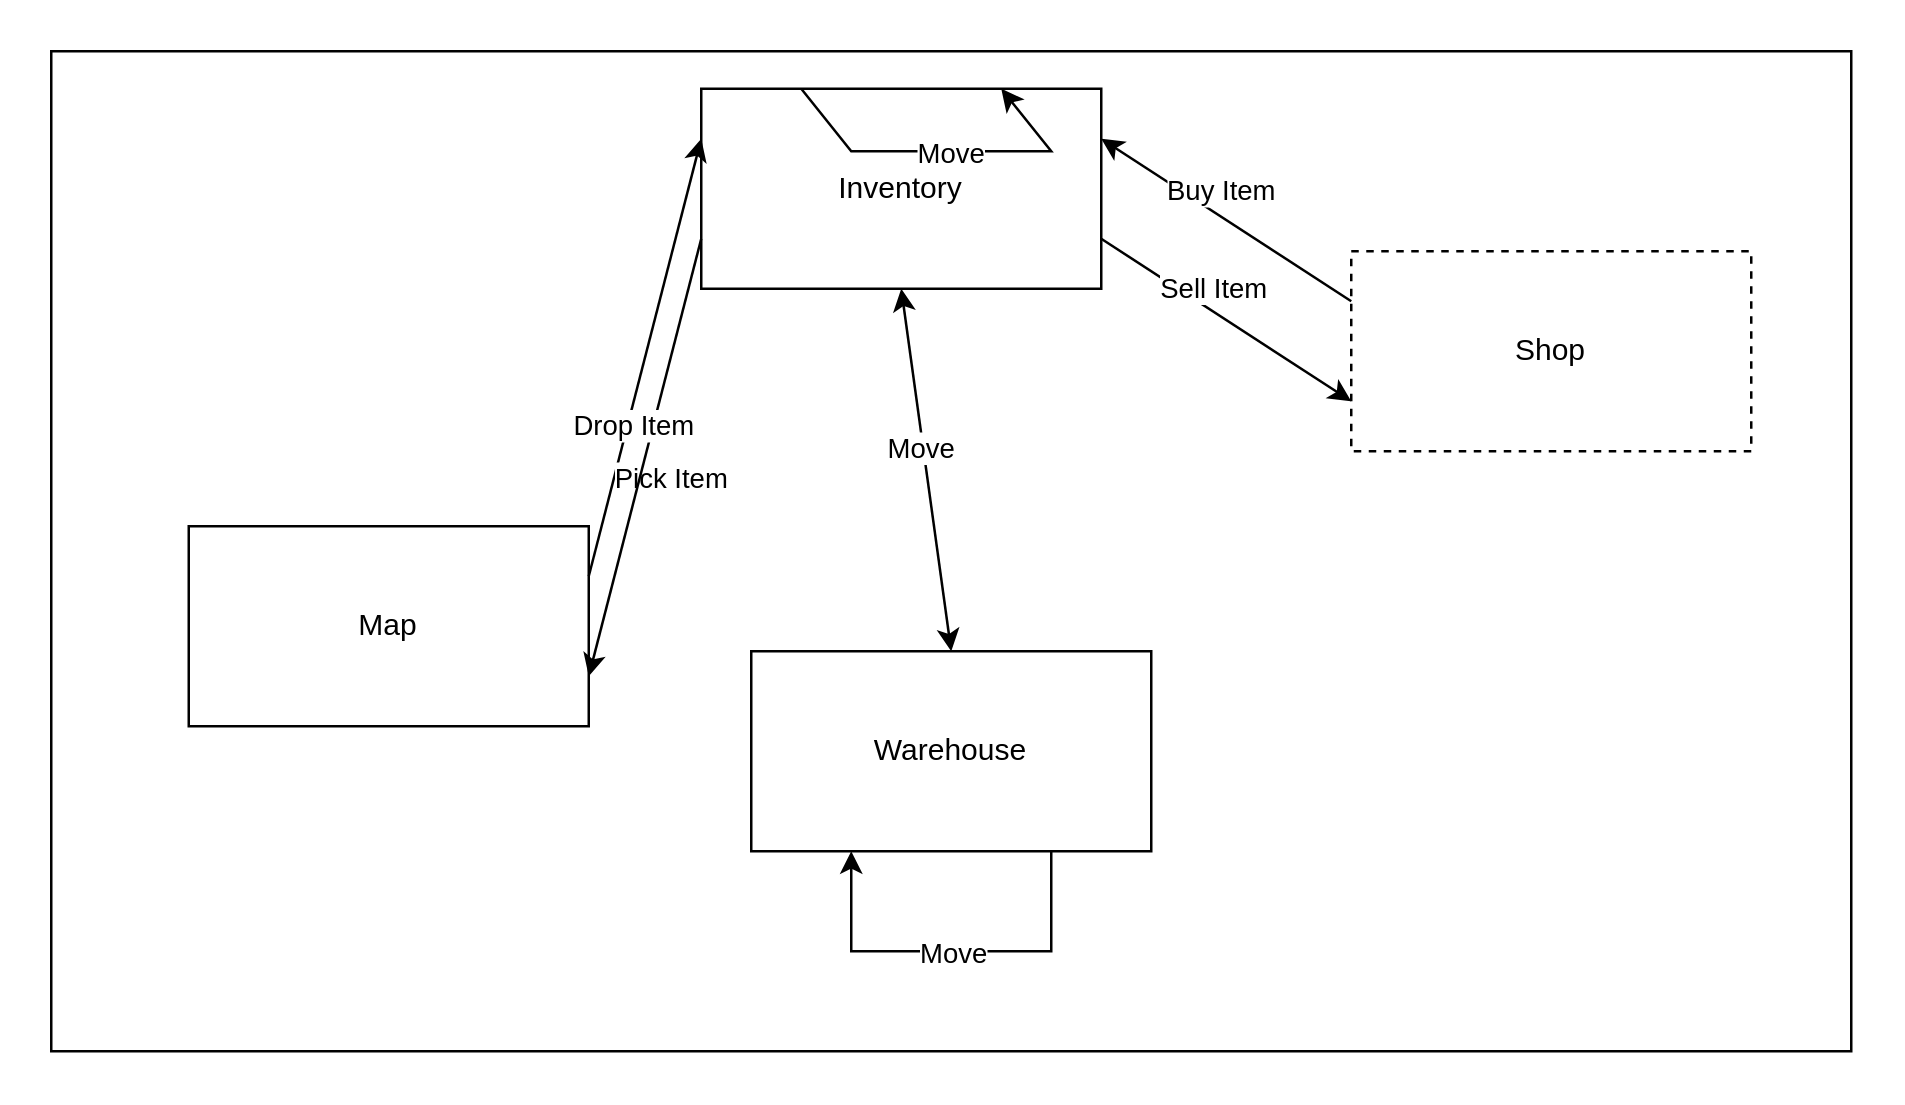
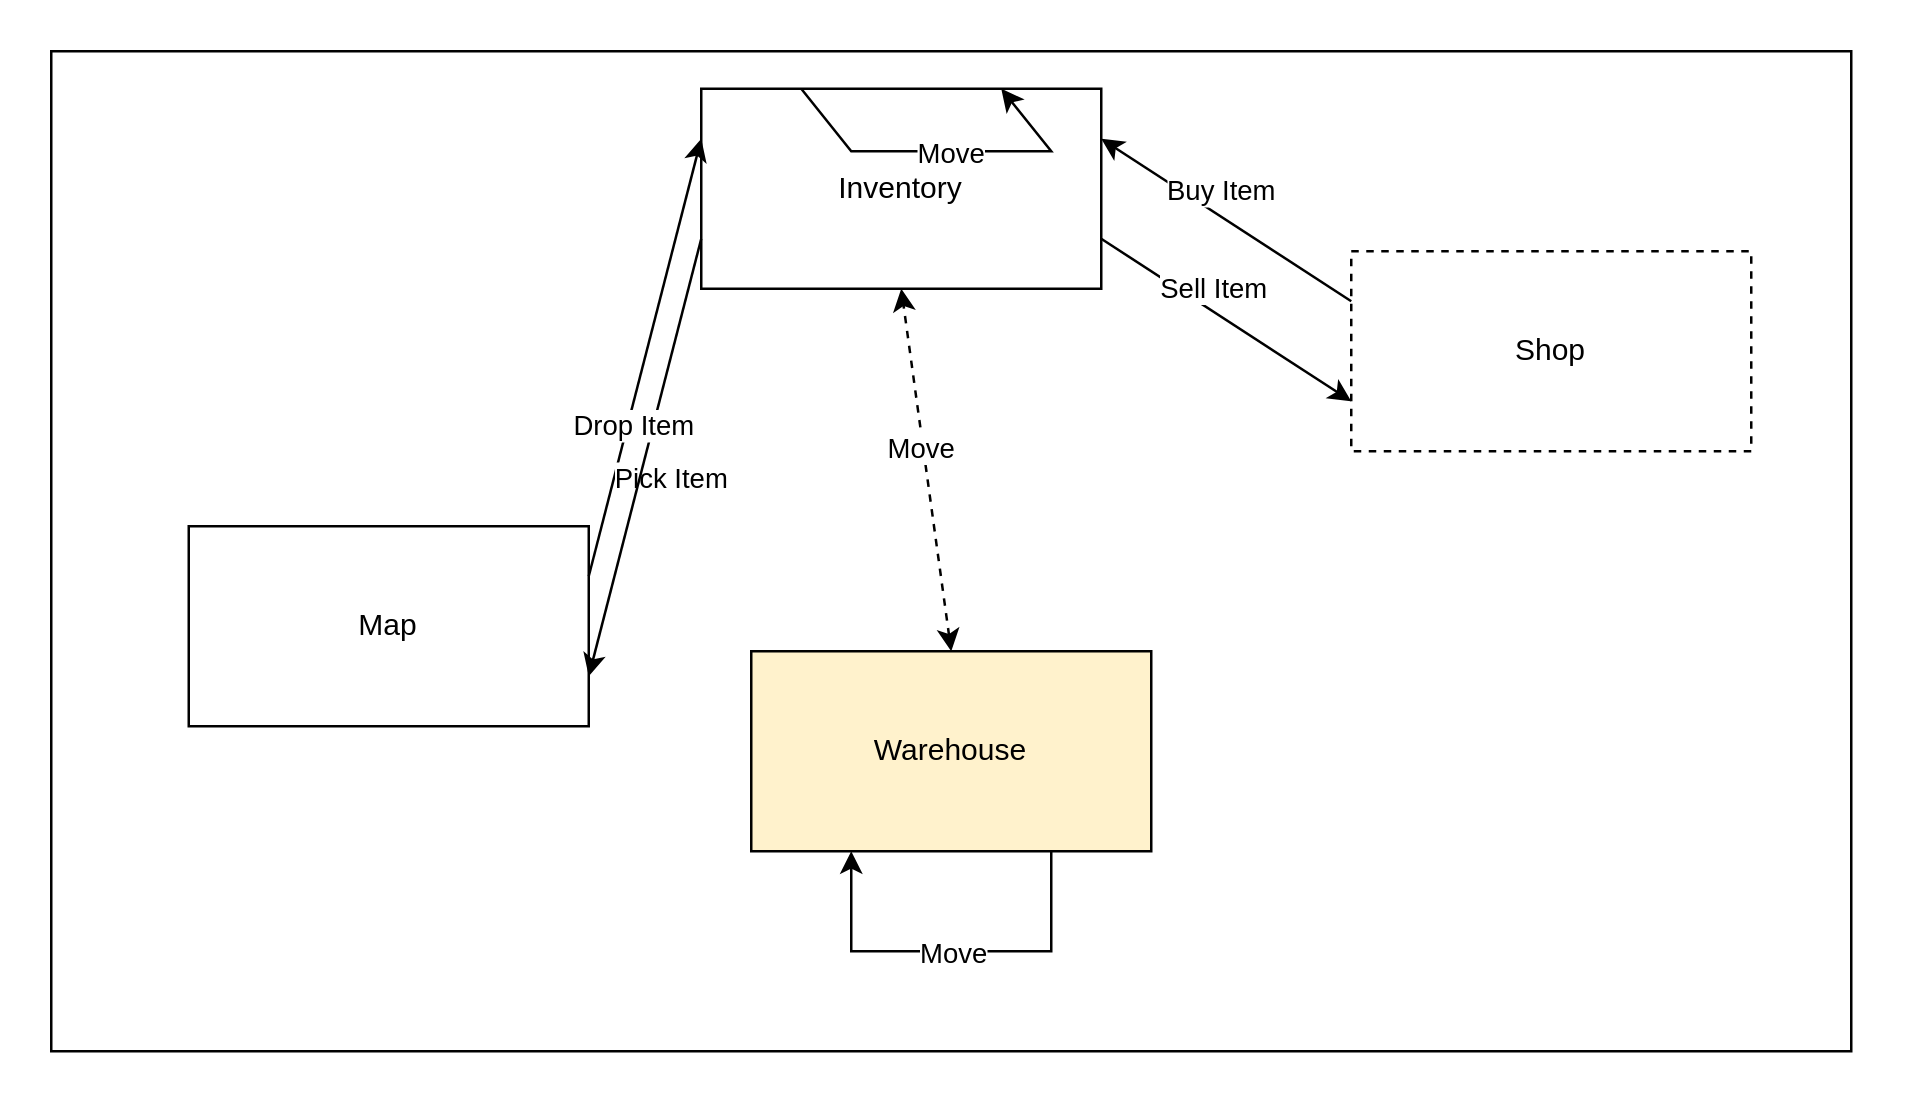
edge "Inventory" -- "Warehouse": style solid -> dashed
node "Warehouse": fillcolor #ffffff -> #fff2cc
